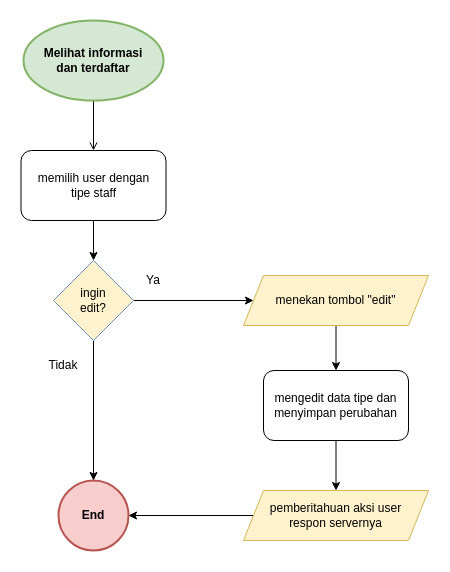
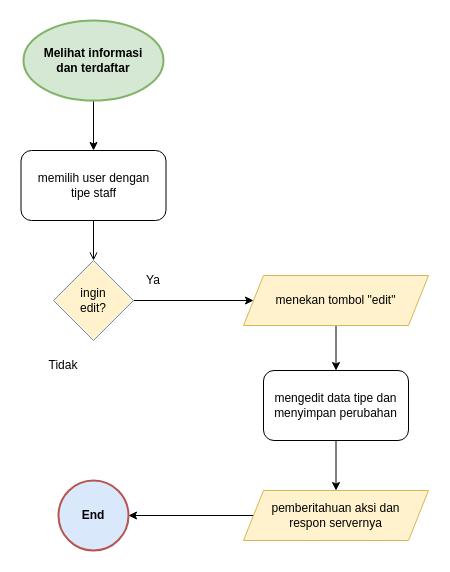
edge "Melihat informasi dan terdaftar" -> "memilih user dengan tipe staff": arrowhead open -> classic
edge "memilih user dengan tipe staff" -> "ingin edit?": arrowhead classic -> open
edge "ingin edit?" -> "End": removed
node "End": fillcolor #f8cecc -> #dae8fc
node "pemberitahuan aksi user respon servernya": label "pemberitahuan aksi user respon servernya" -> "pemberitahuan aksi dan respon servernya"
